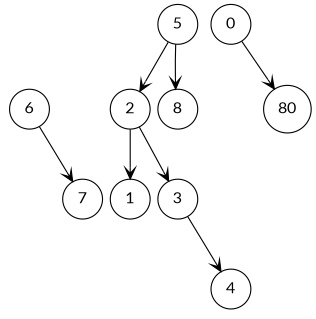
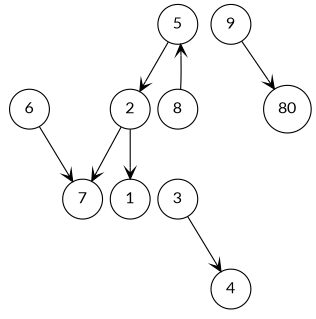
node "0": label "0" -> "9"
edge "5" -> "8": reversed
edge "2" -> "3": now "2" -> "7"
